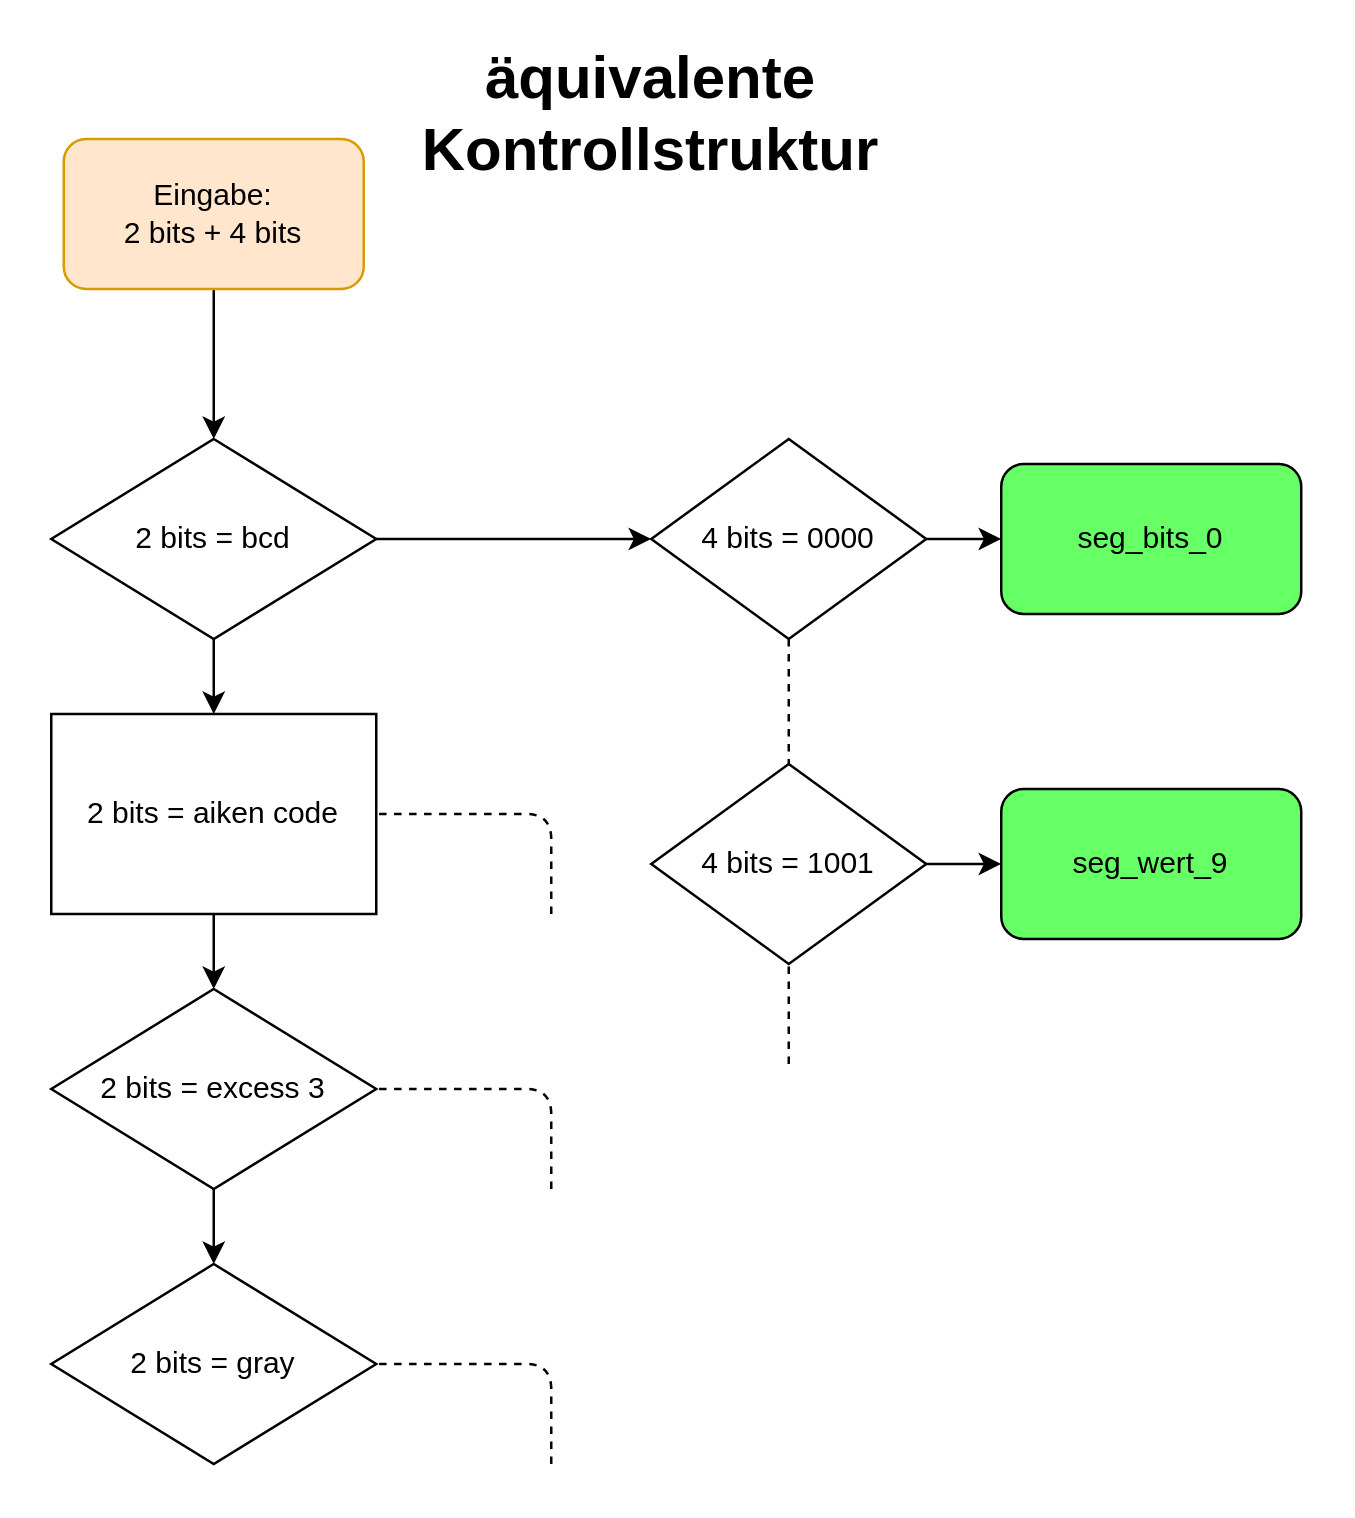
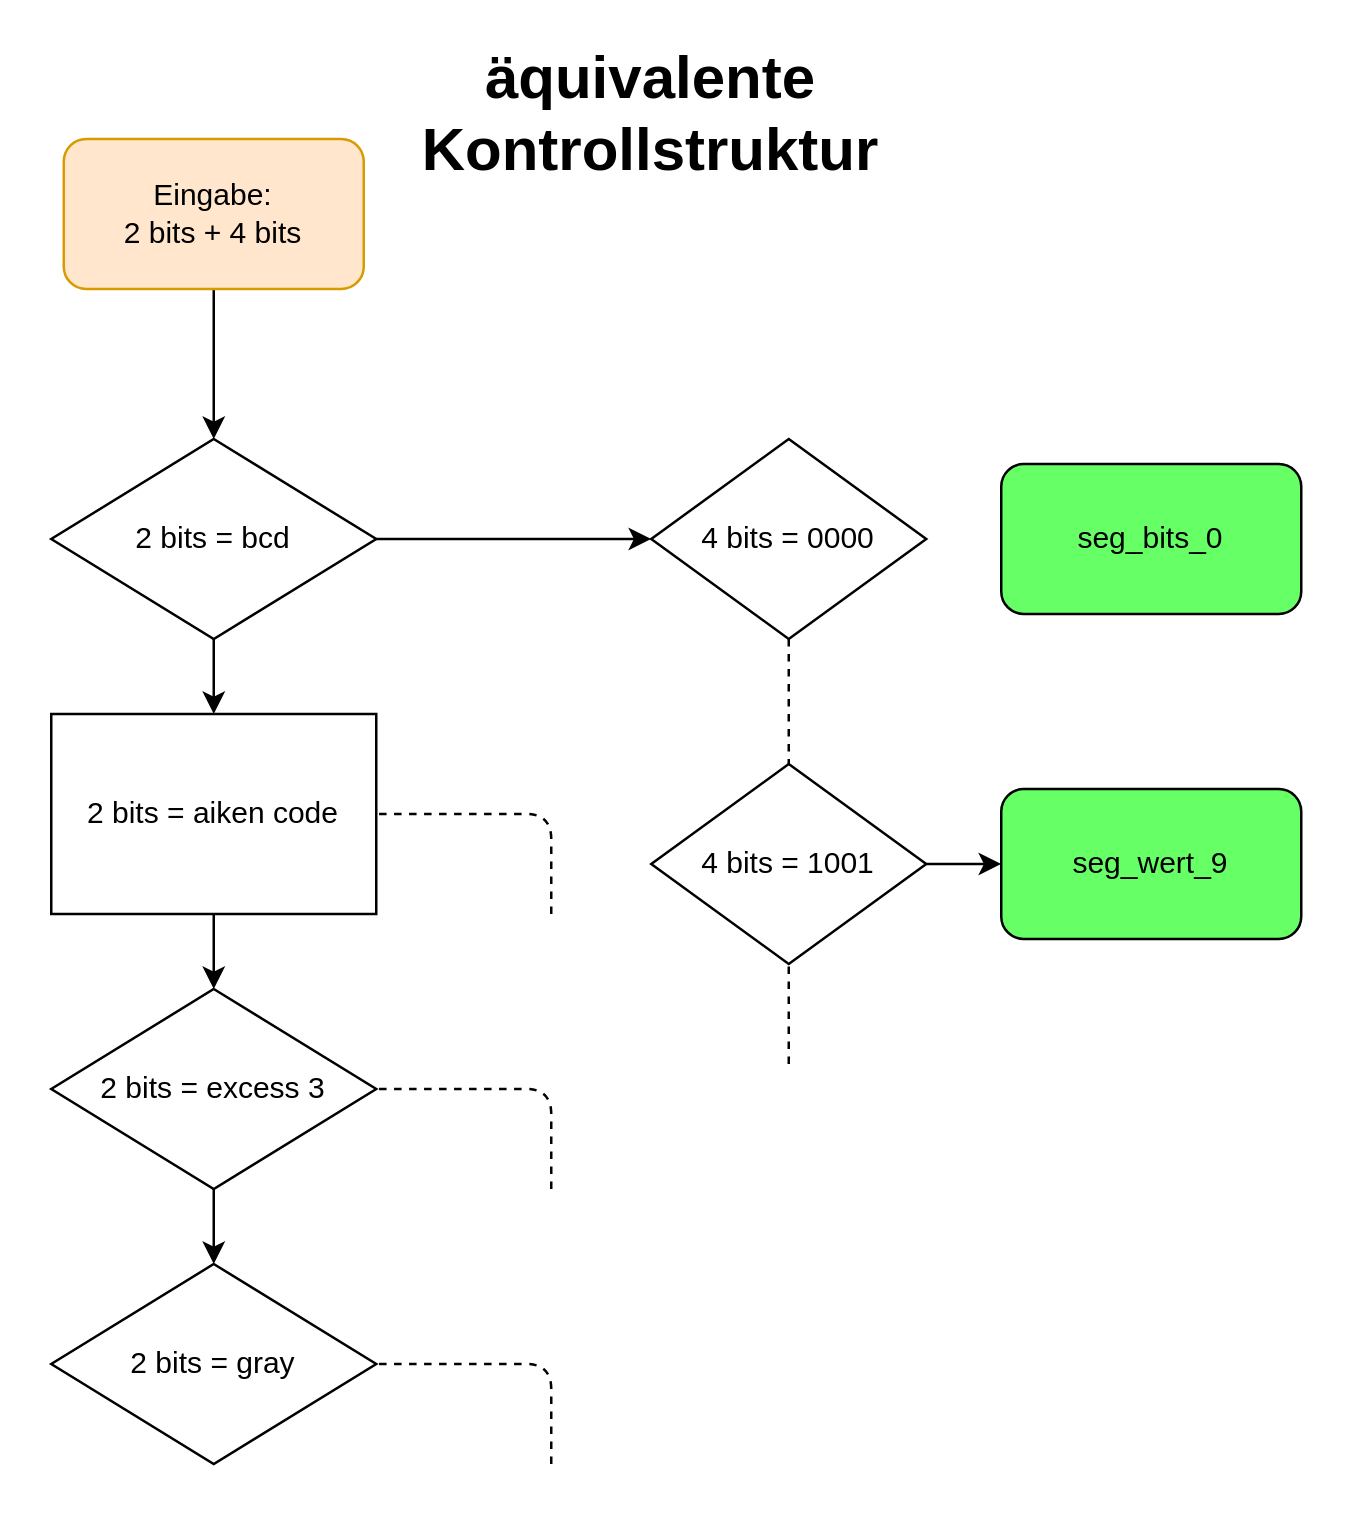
edge "4 bits = 0000" -> "seg_bits_0": removed
